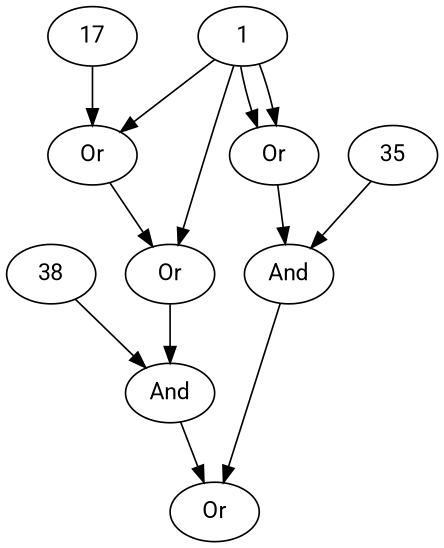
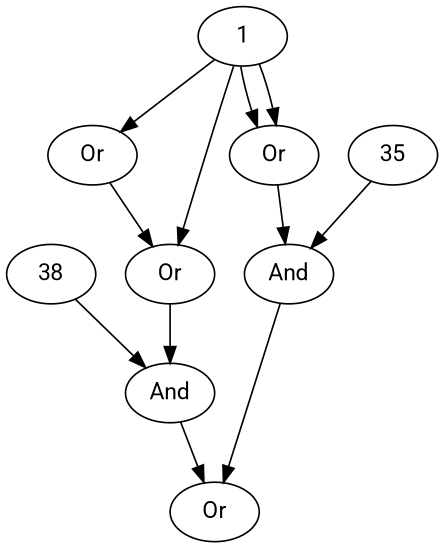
node "17": removed
